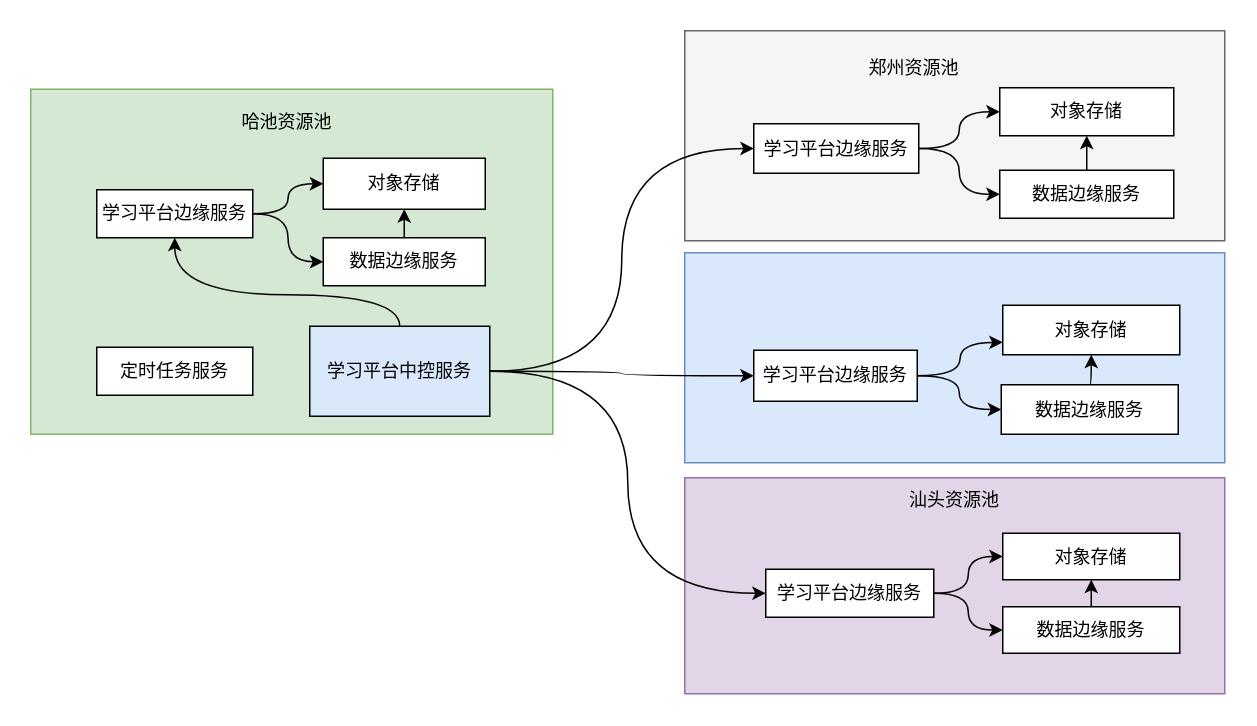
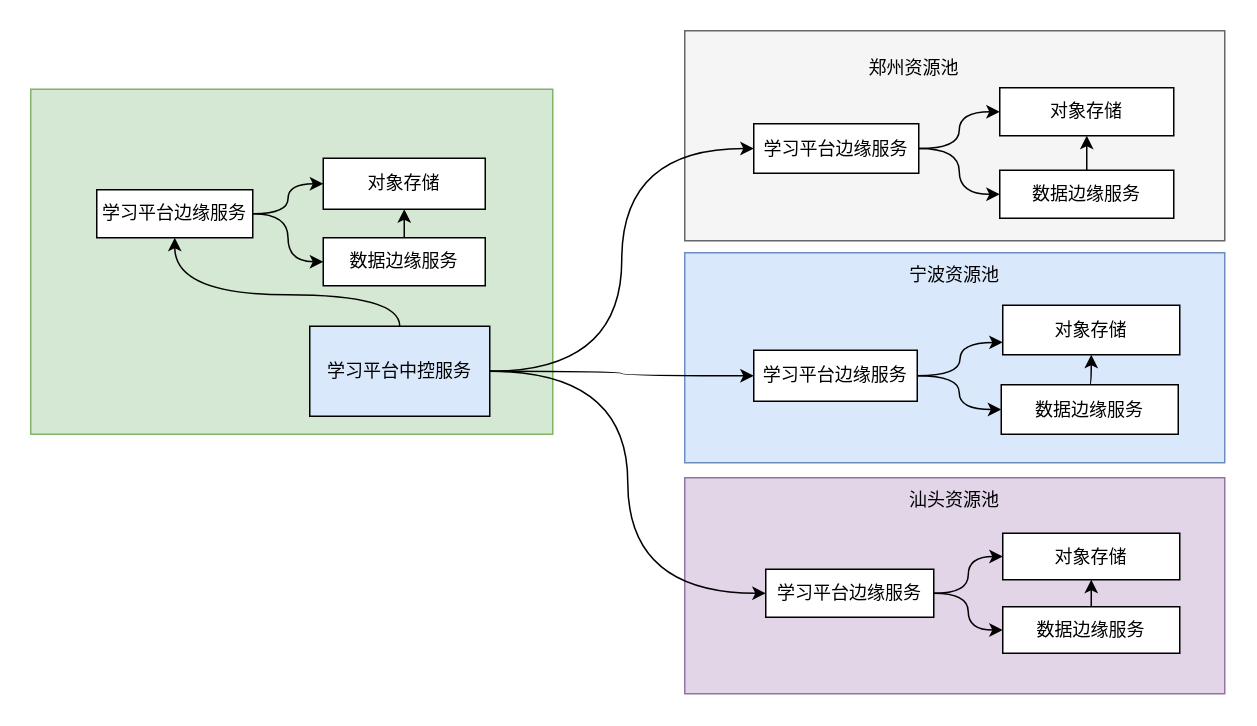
node "哈池资源池": removed
node "宁波资源池": added
node "定时任务服务": removed
